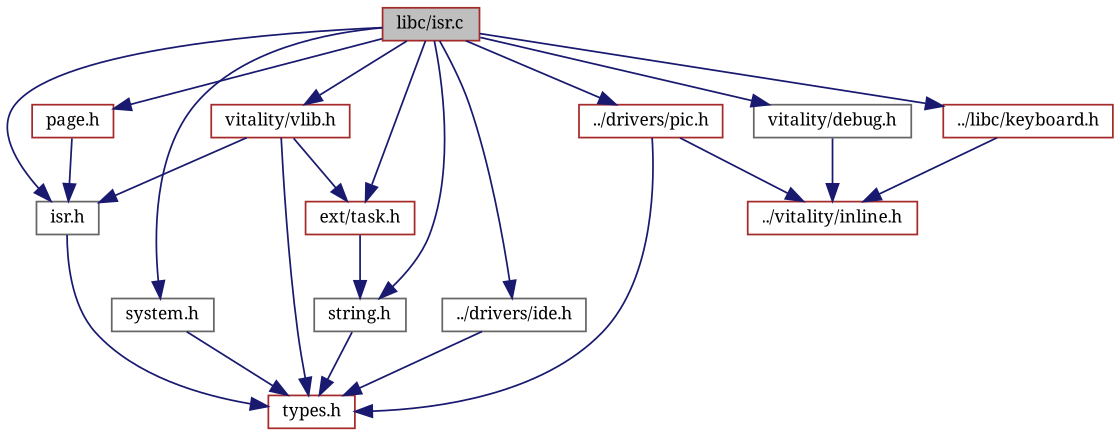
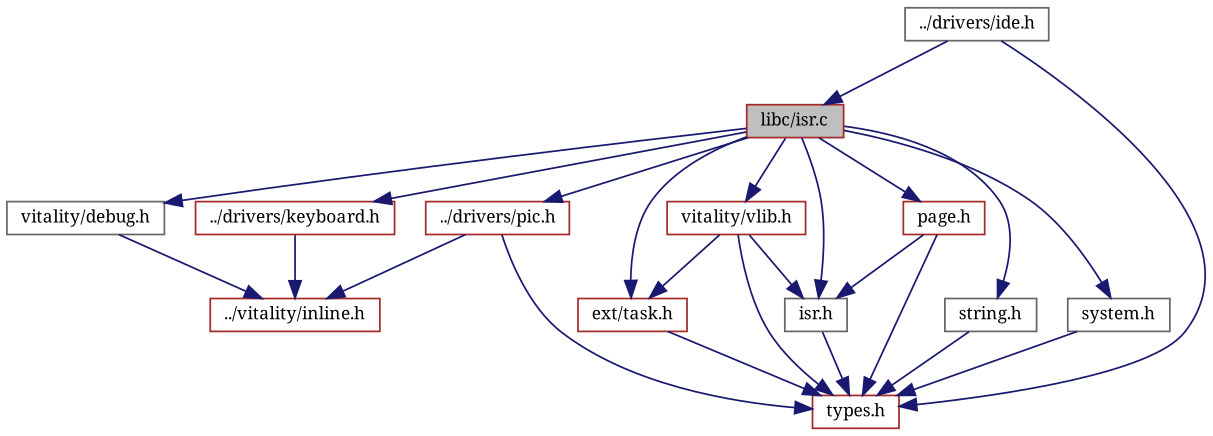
node "../libc/keyboard.h": label "../libc/keyboard.h" -> "../drivers/keyboard.h"
edge "libc/isr.c" -> "../drivers/ide.h": reversed
edge "ext/task.h" -> "string.h": now "ext/task.h" -> "types.h"
edge "page.h" -> "types.h": added
